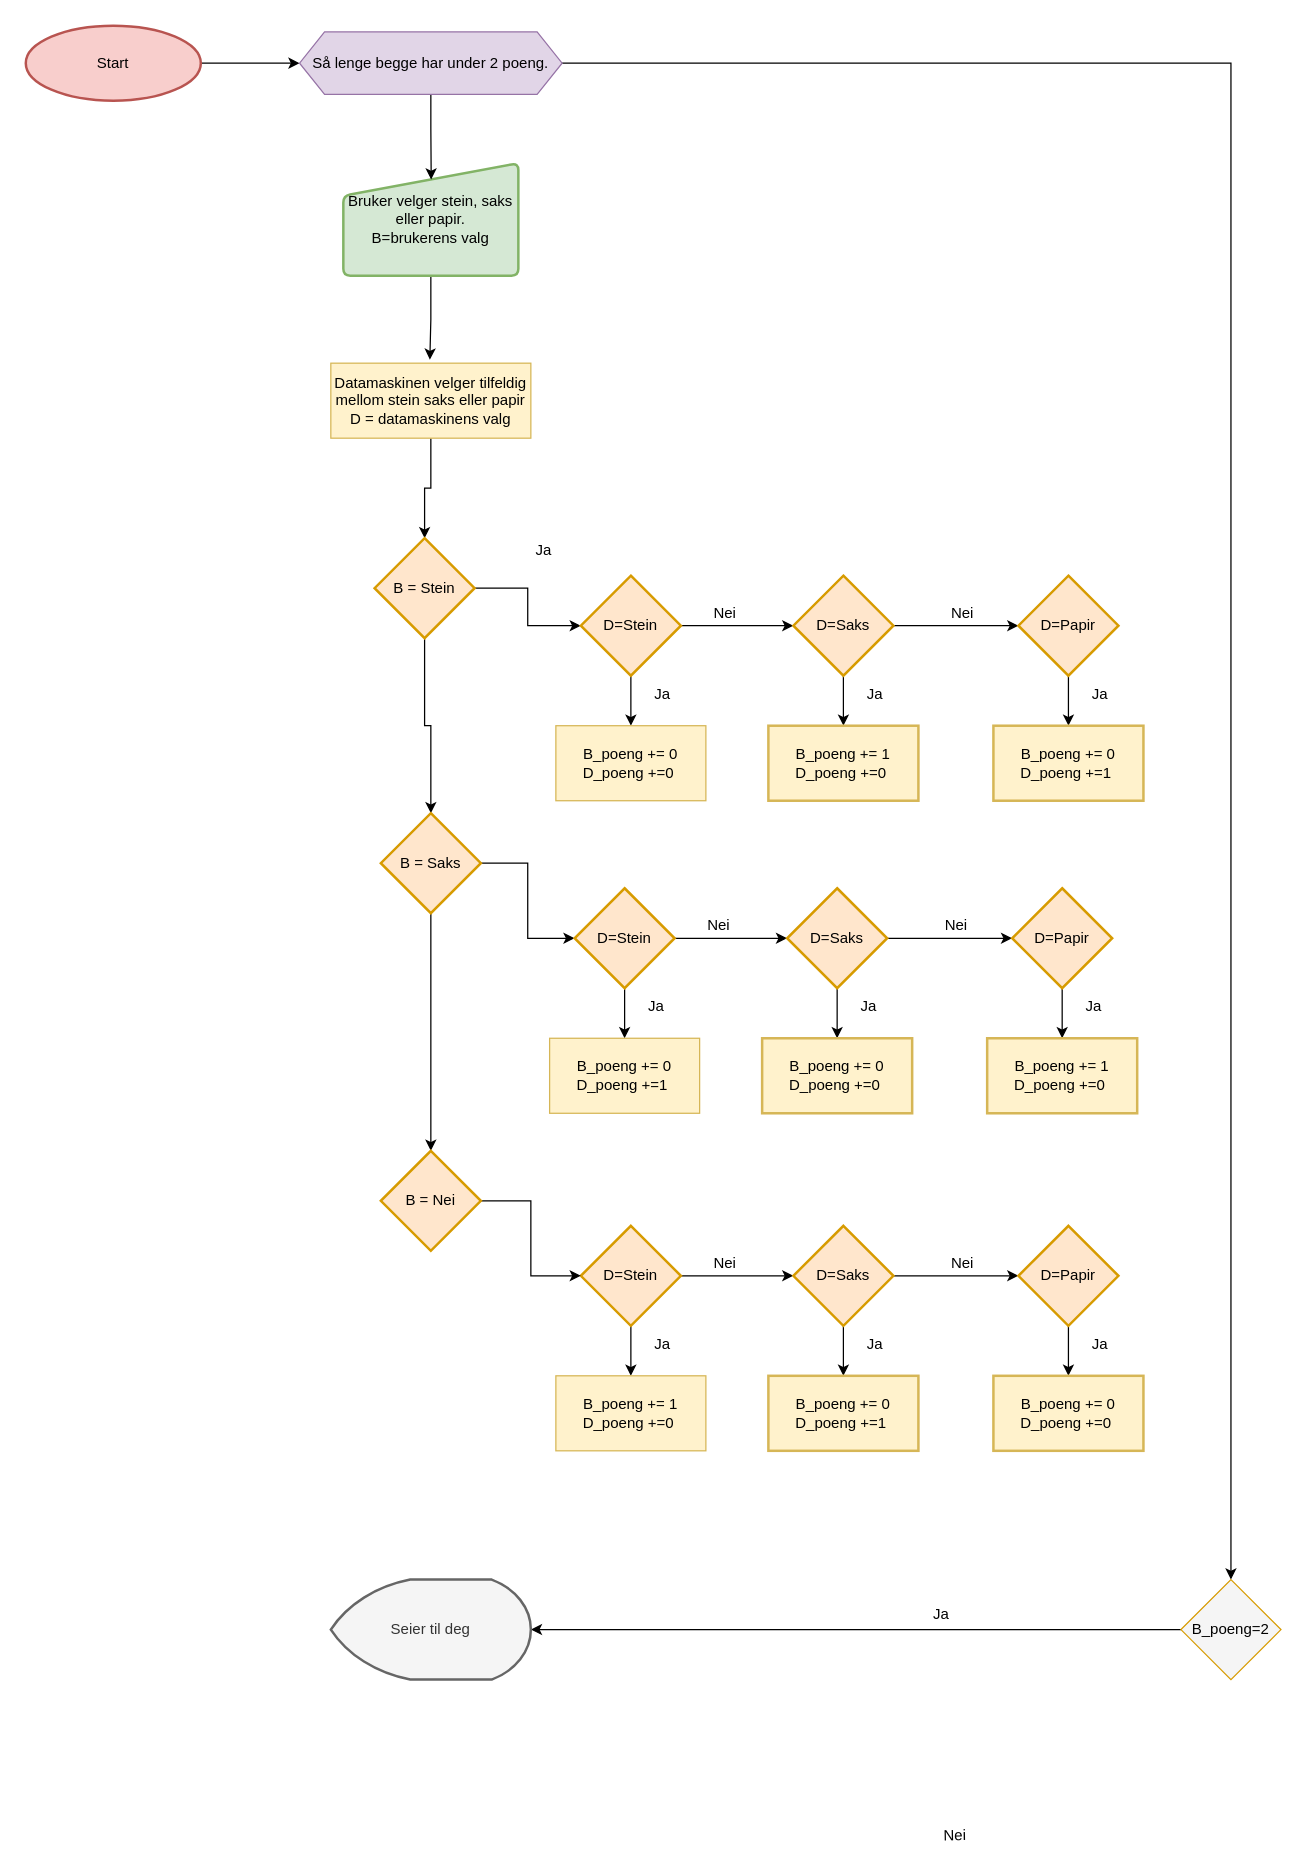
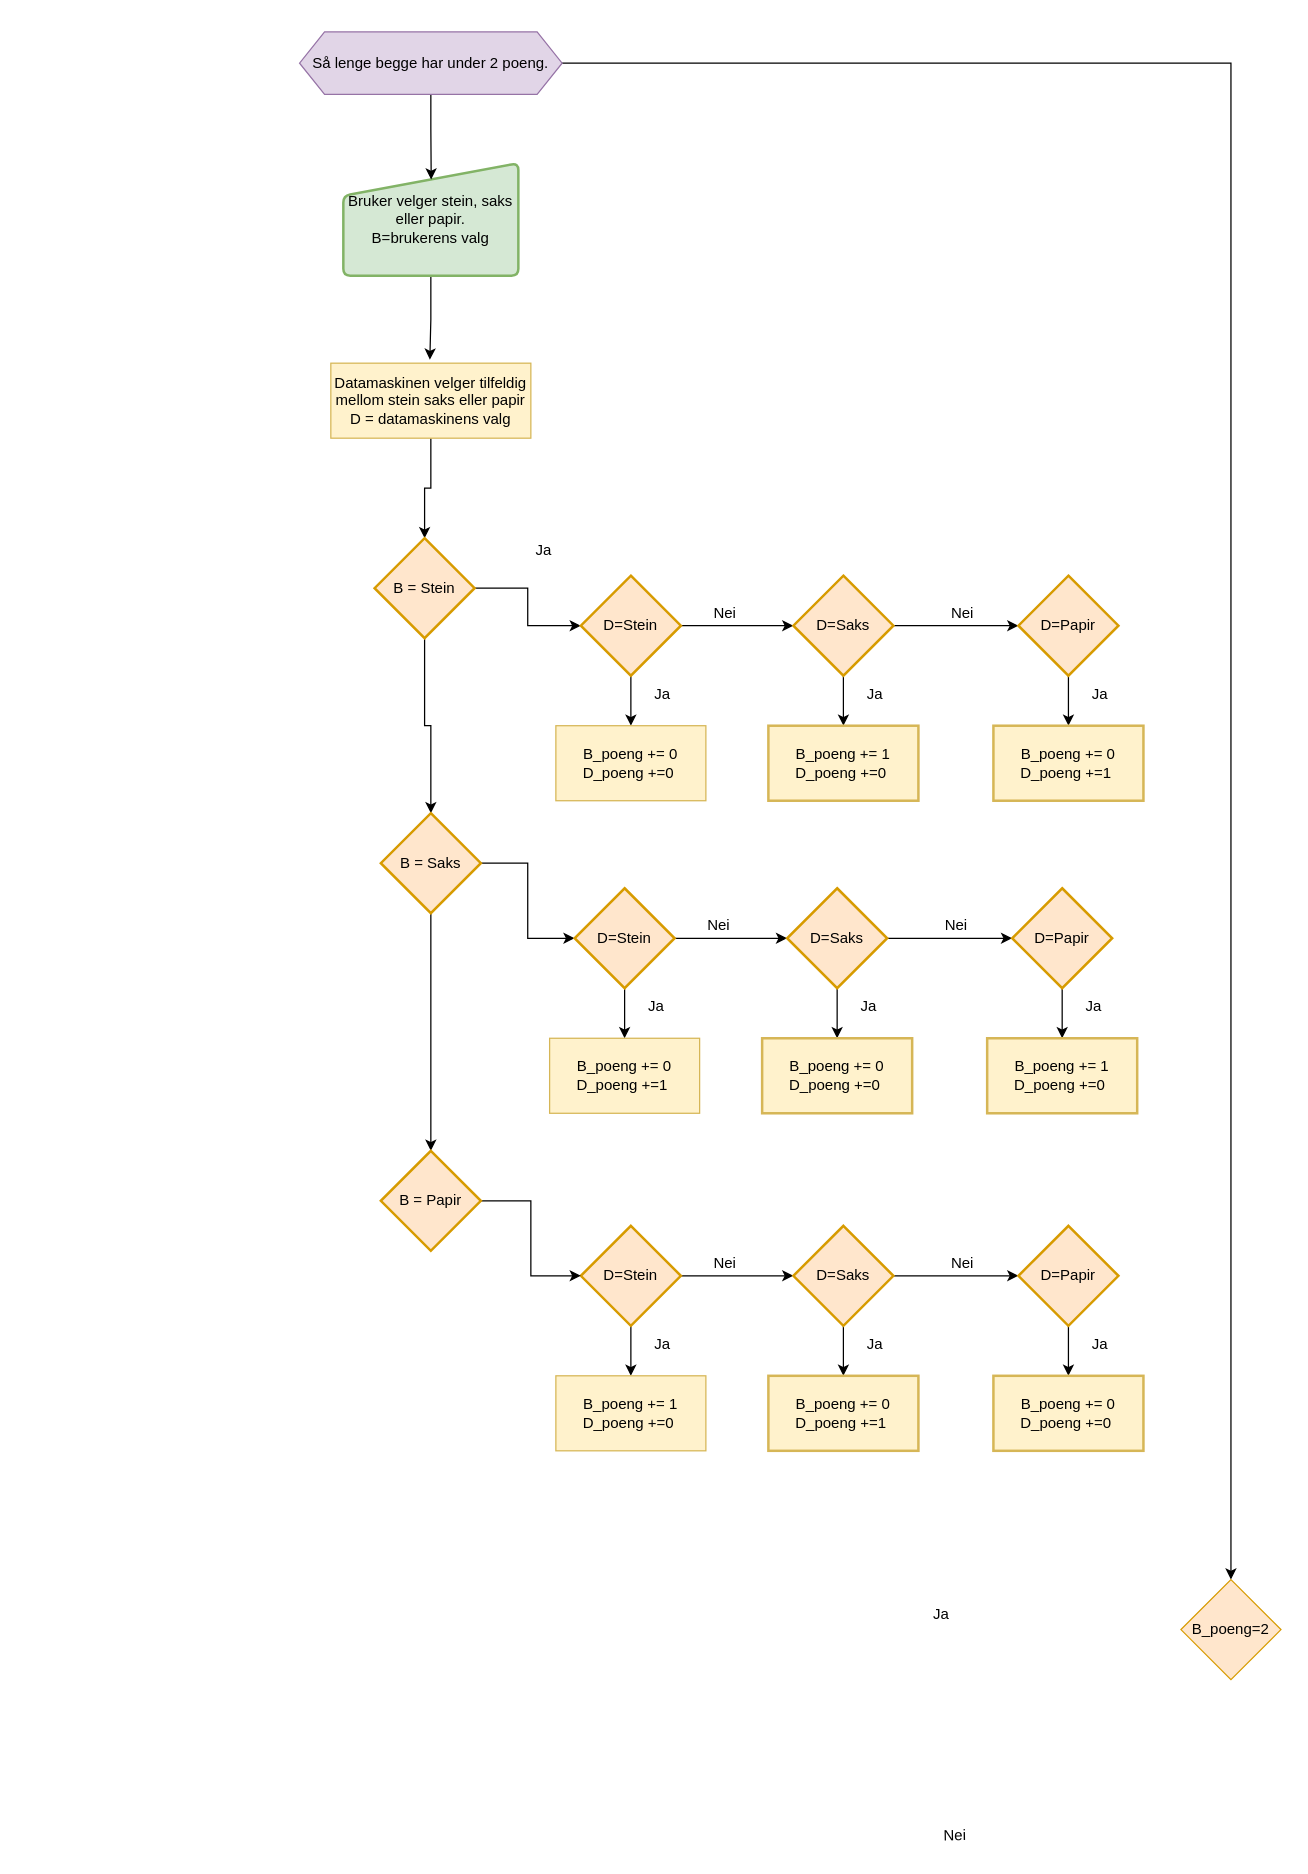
node "Start": removed
edge "Start" -> "Så lenge begge har under 2 poeng.": removed
node "B = Nei": label "B = Nei" -> "B = Papir"
node "Seier til deg": removed
edge "B_poeng=2" -> "Seier til deg": removed
node "B_poeng=2": fillcolor #f5f5f5 -> #ffe6cc
